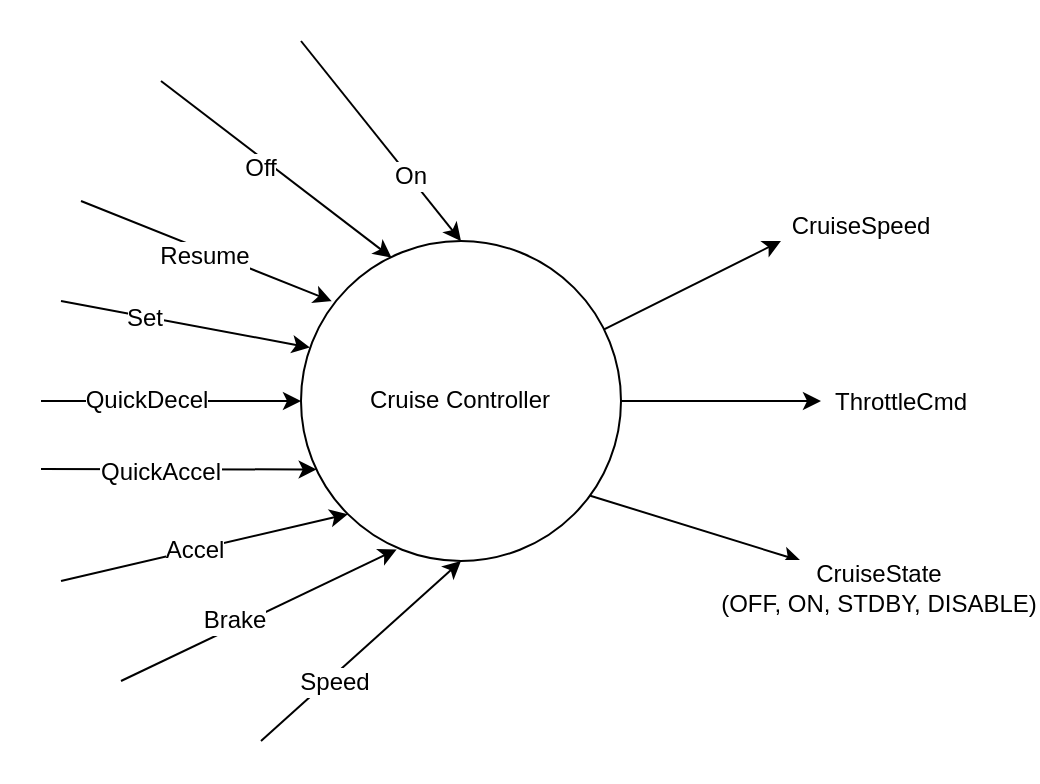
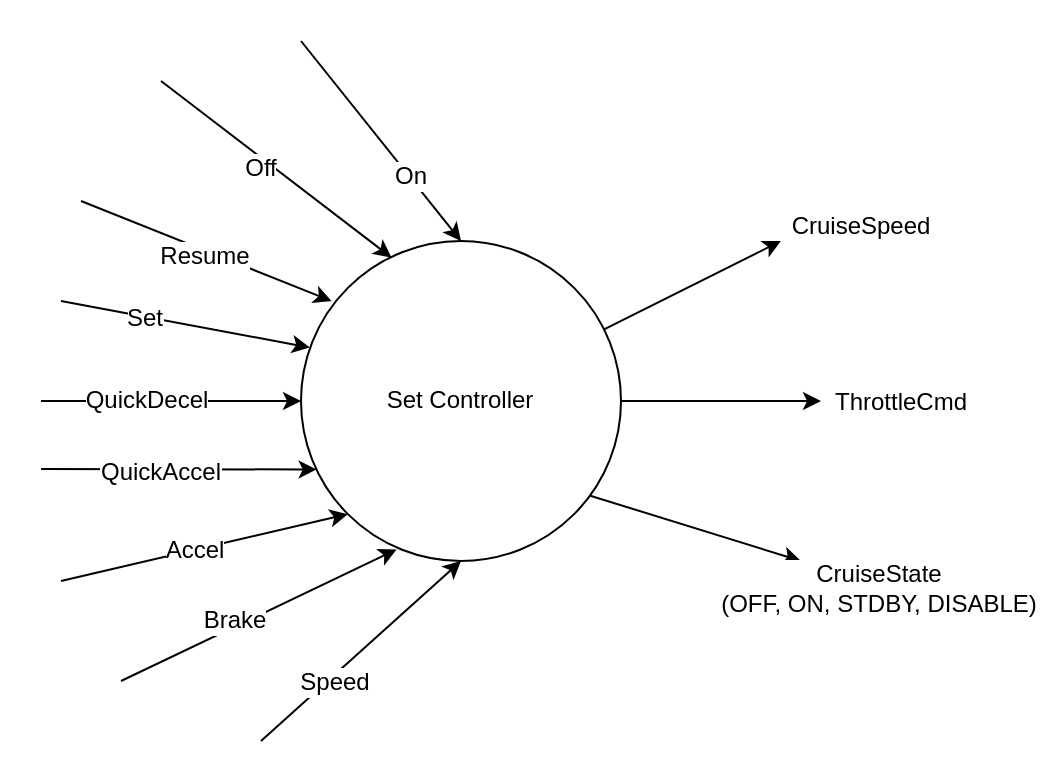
node "Cruise Controller": label "Cruise Controller" -> "Set Controller"
